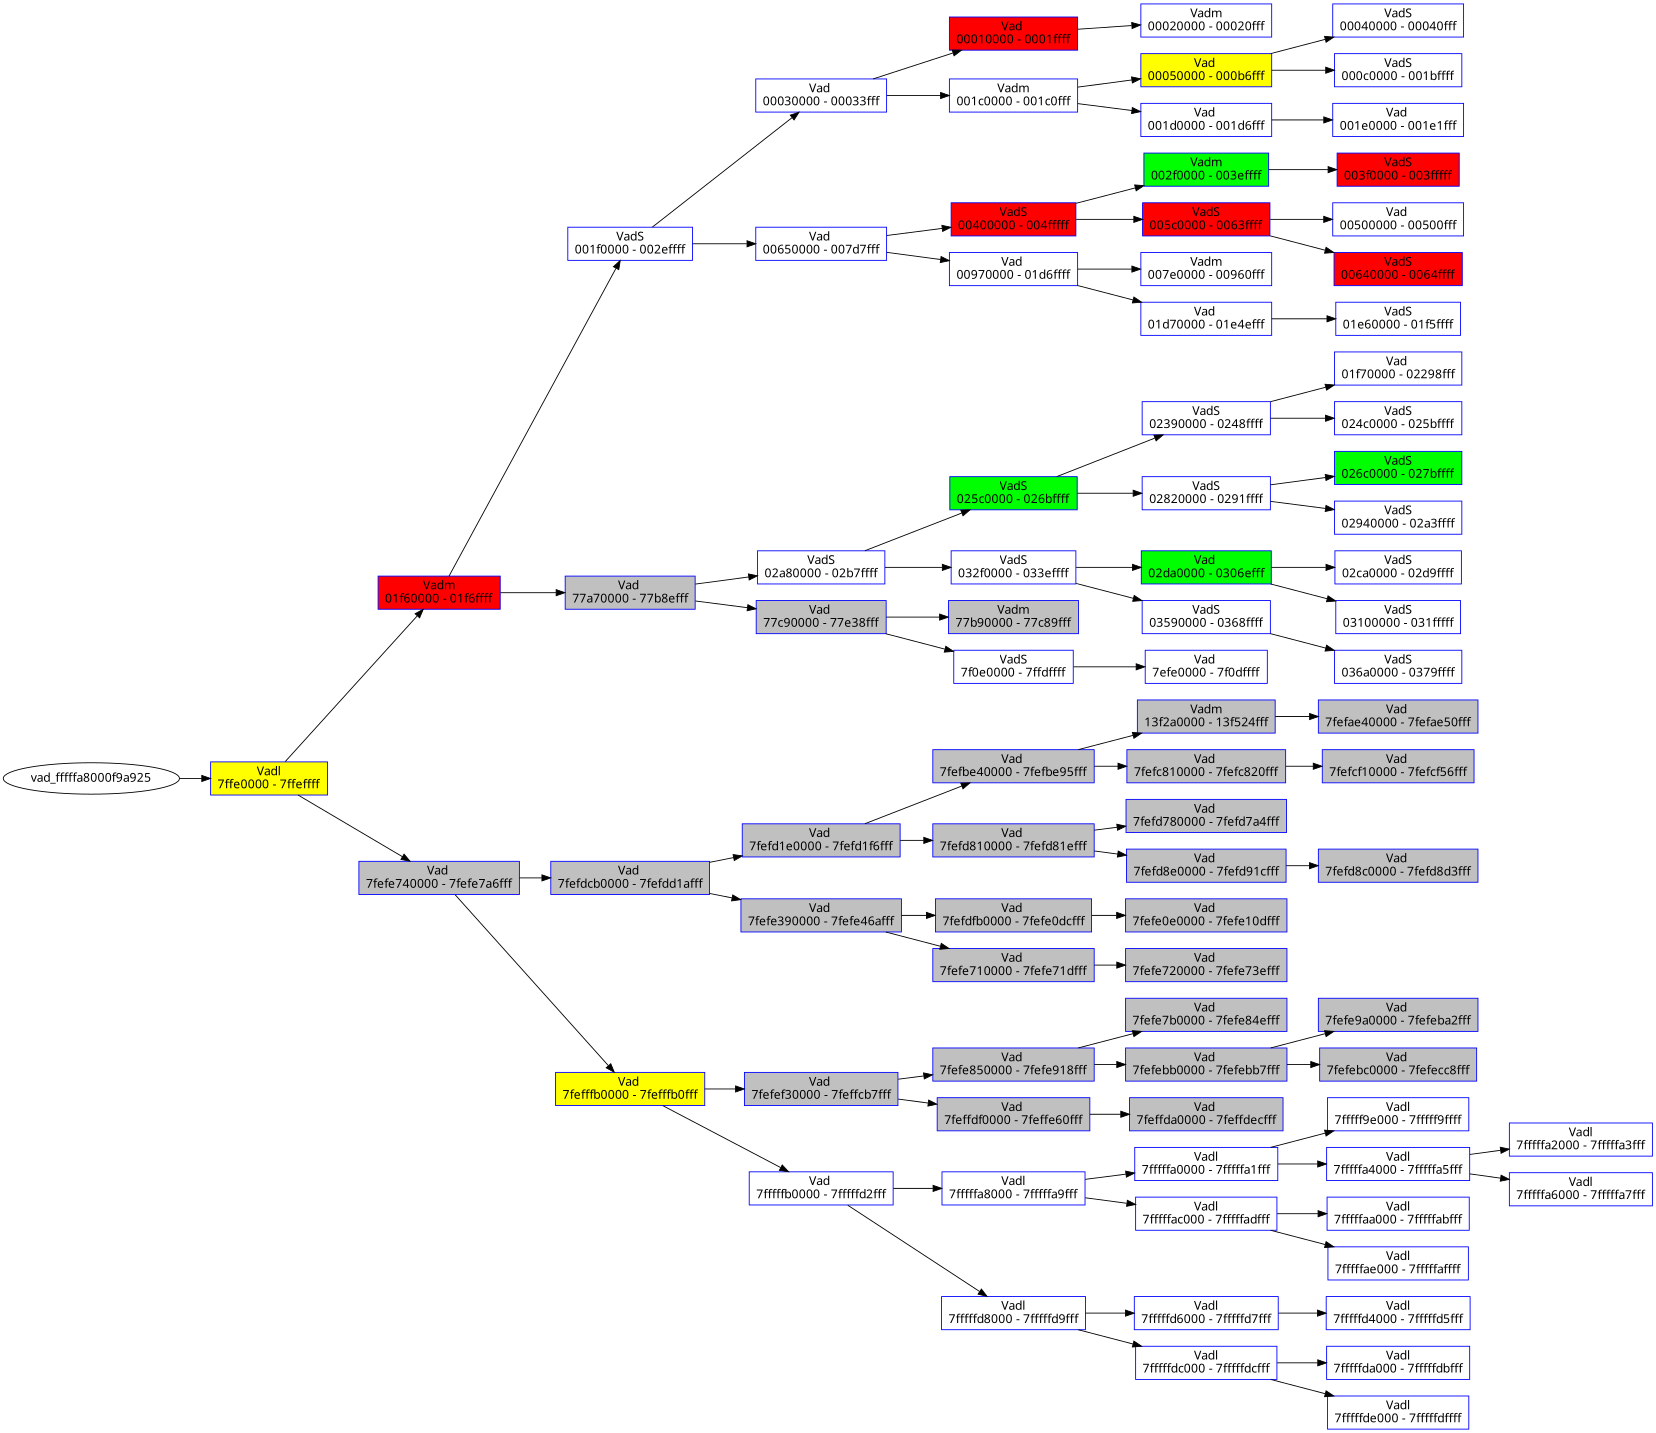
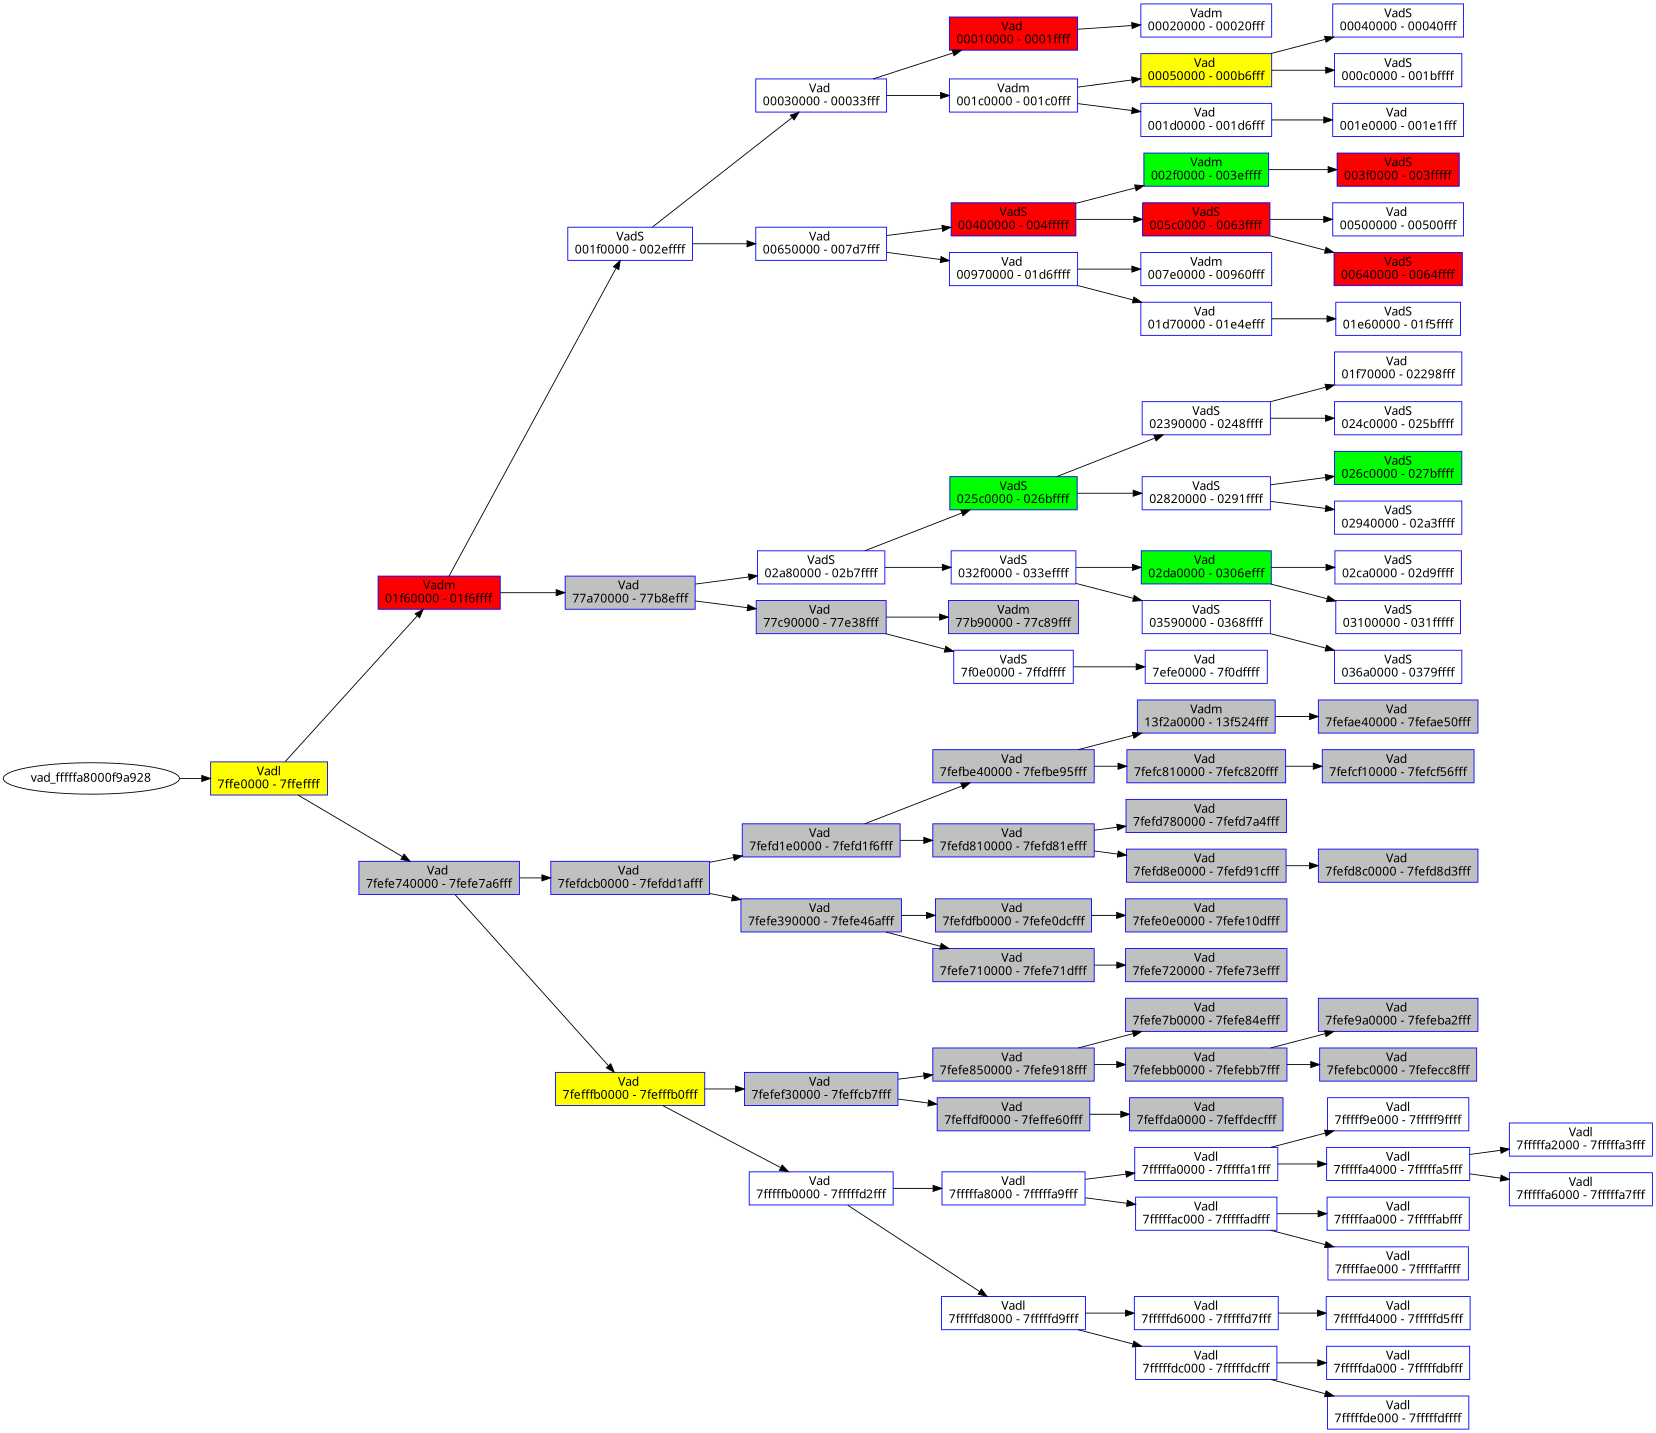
node "vad_fffffa8000f9a925": label "vad_fffffa8000f9a925" -> "vad_fffffa8000f9a928"
